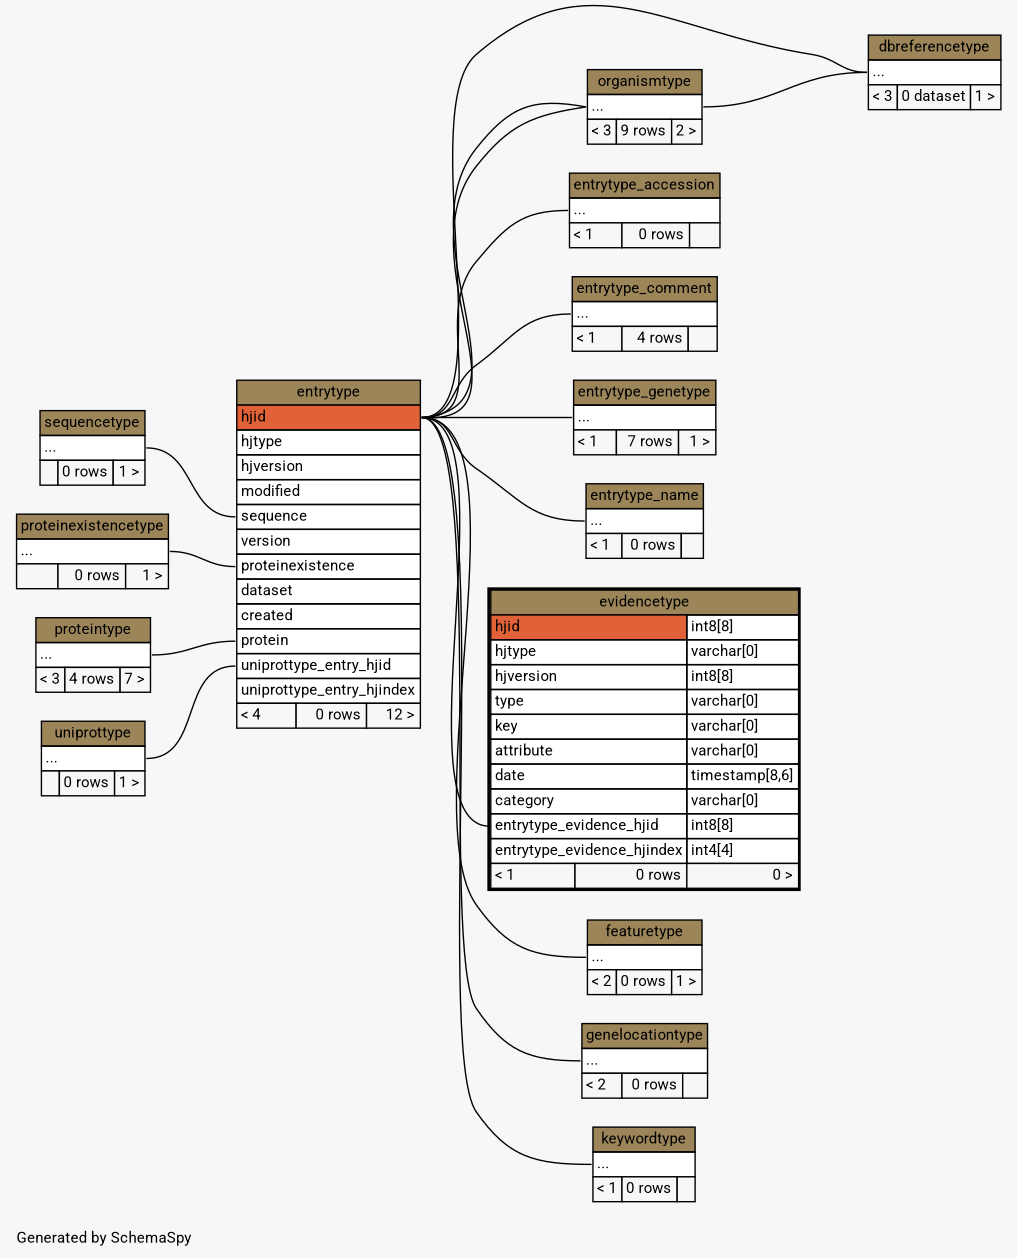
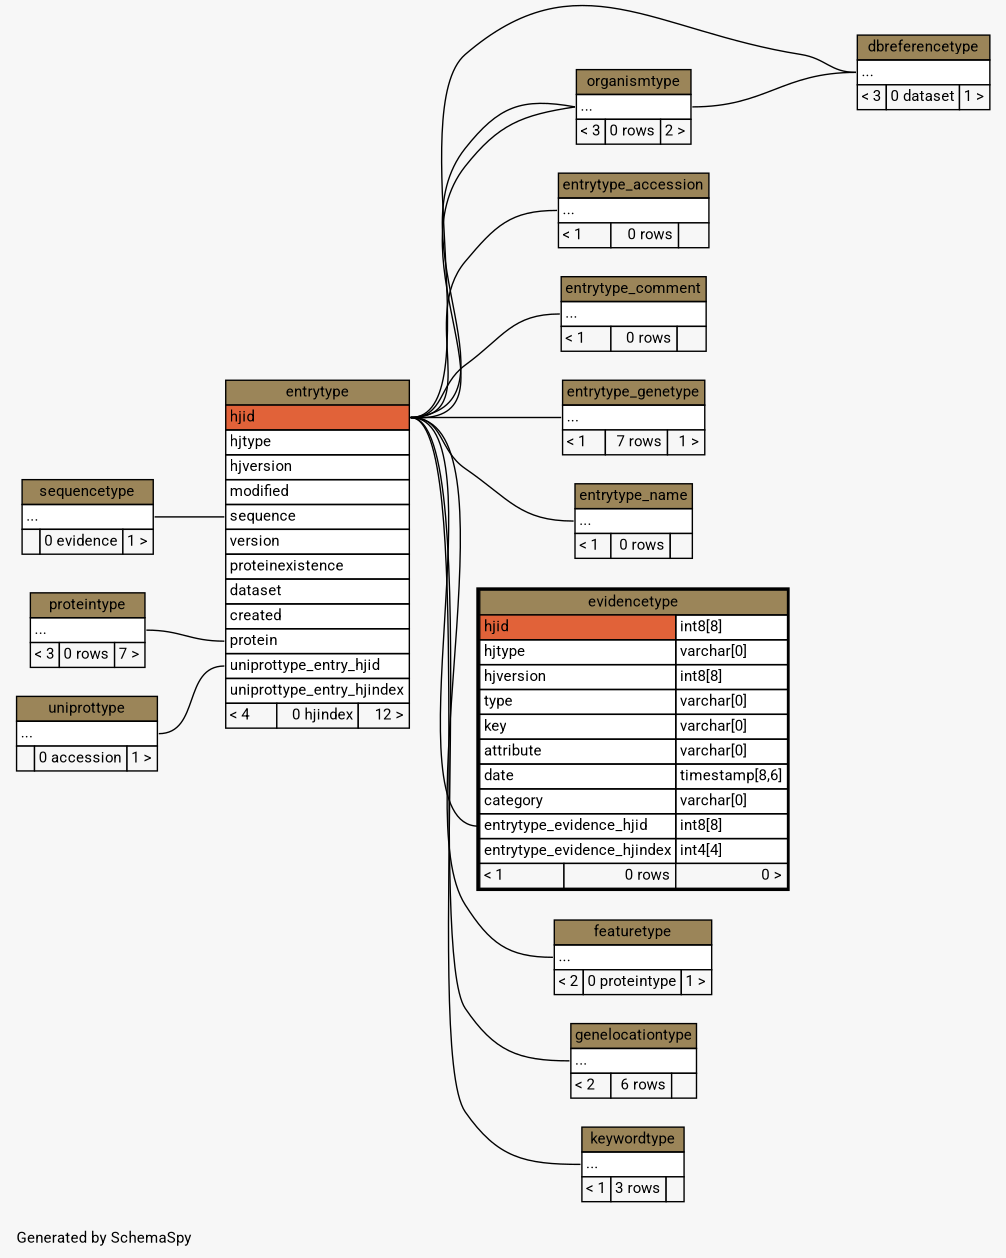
node "organismtype": text "9 rows" -> "0 rows"
node "entrytype_comment": text "4 rows" -> "0 rows"
node "sequencetype": text "0 rows" -> "0 evidence"
node "proteinexistencetype": removed
node "proteintype": text "4 rows" -> "0 rows"
node "entrytype": text "0 rows" -> "0 hjindex"
node "uniprottype": text "0 rows" -> "0 accession"
node "featuretype": text "0 rows" -> "0 proteintype"
node "genelocationtype": text "0 rows" -> "6 rows"
node "keywordtype": text "0 rows" -> "3 rows"
